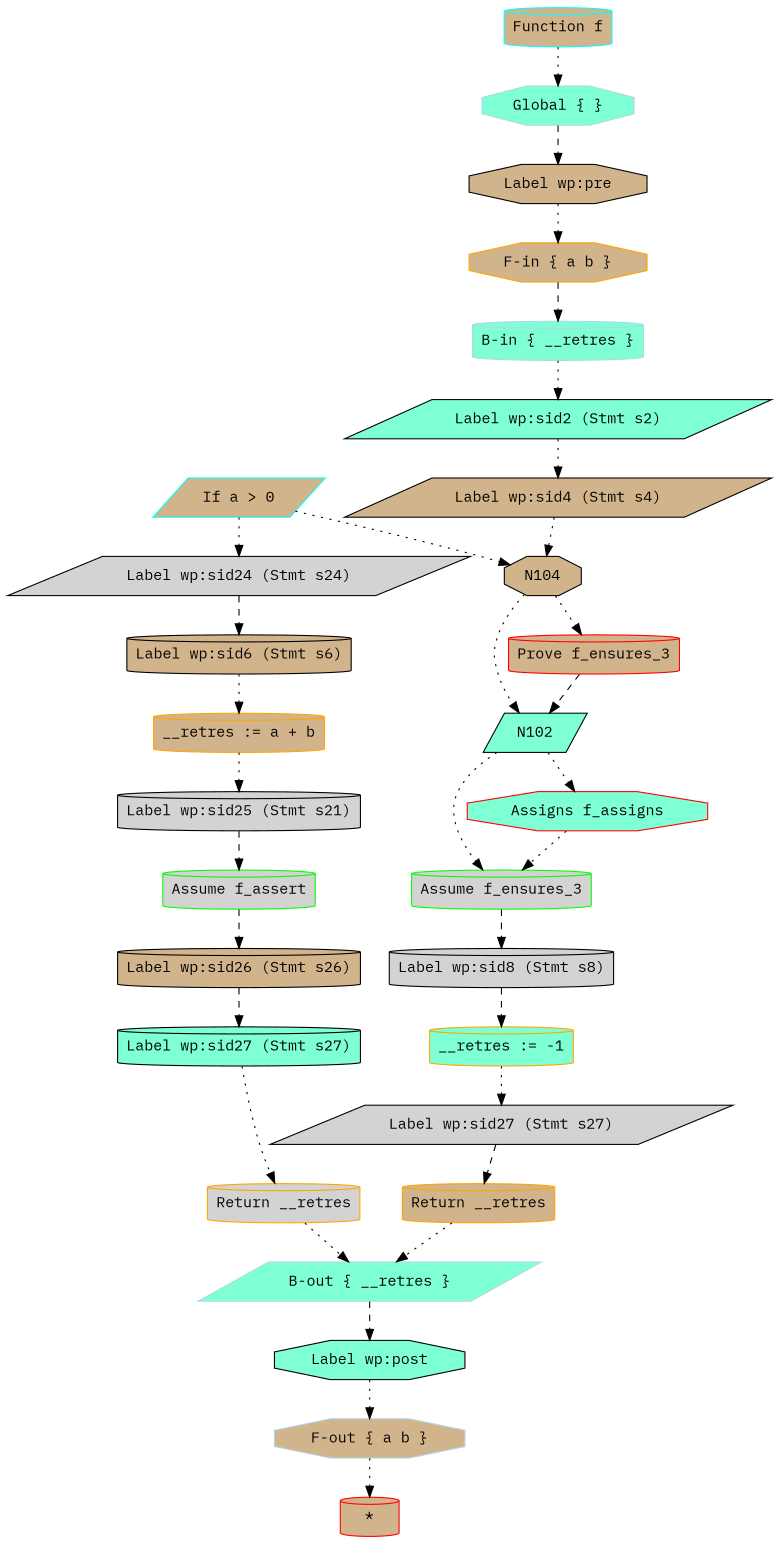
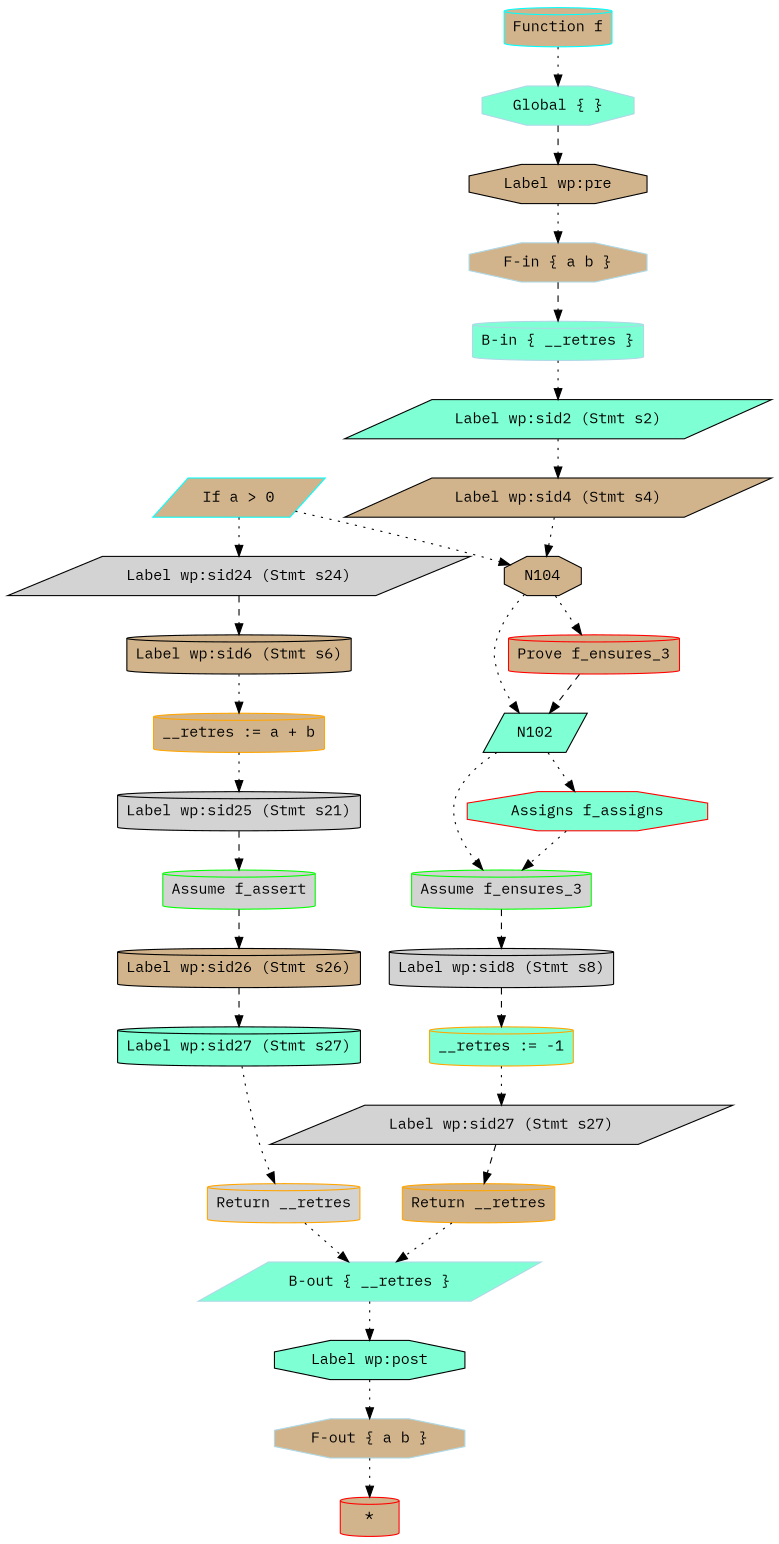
node "F-in { a b }": color orange -> lightblue
edge "B-out { __retres }" -> "Label wp:post": style dashed -> dotted
